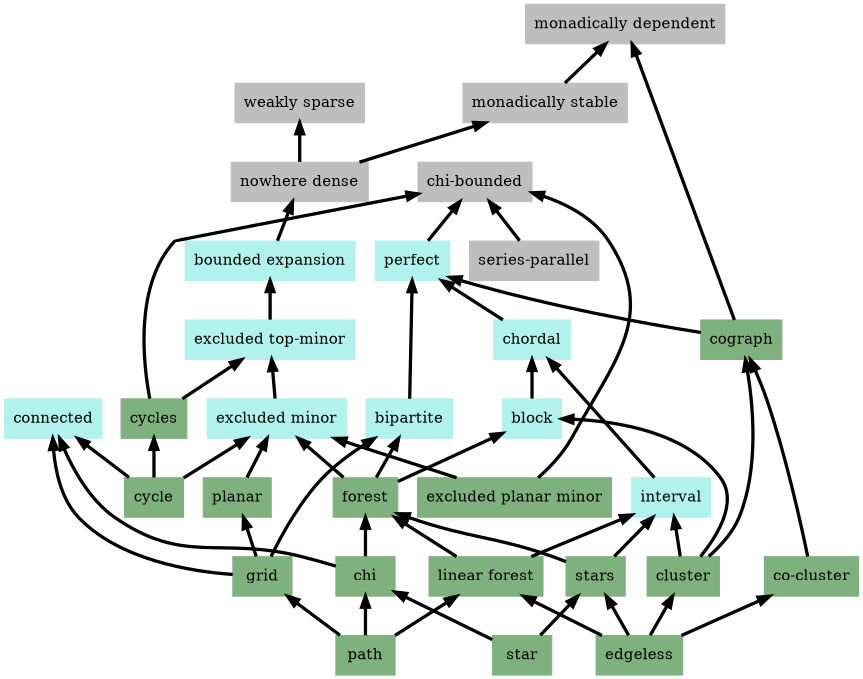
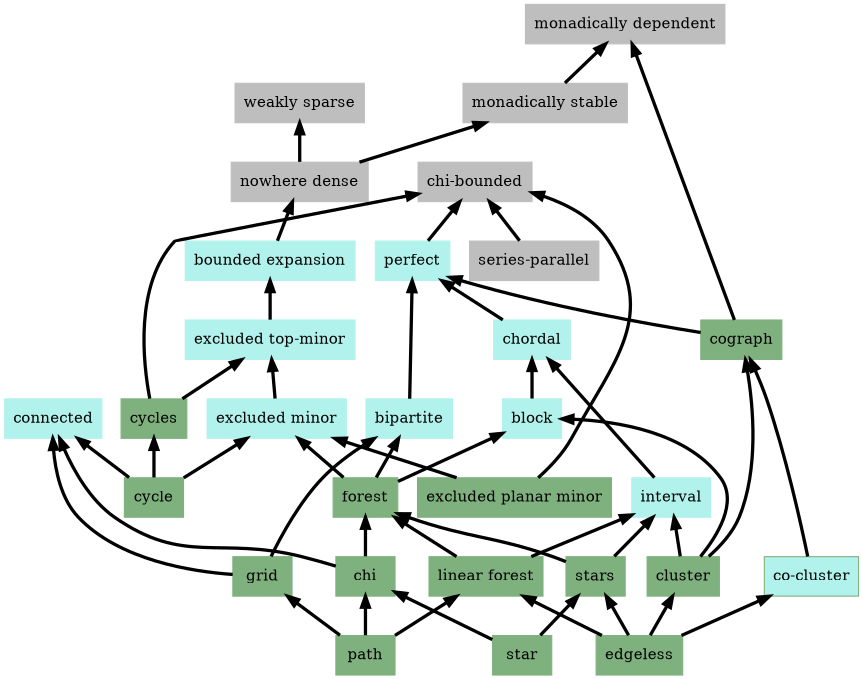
node "planar": removed
node "co-cluster": fillcolor #7fb17f -> #b2f2ec
